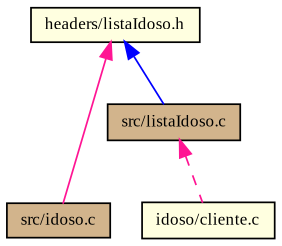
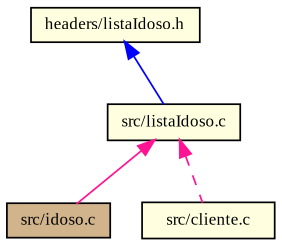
node "src/listaIdoso.c": fillcolor tan -> lightyellow
edge "src/idoso.c" -> "headers/listaIdoso.h": now "src/idoso.c" -> "src/listaIdoso.c"
node "idoso/cliente.c": label "idoso/cliente.c" -> "src/cliente.c"
